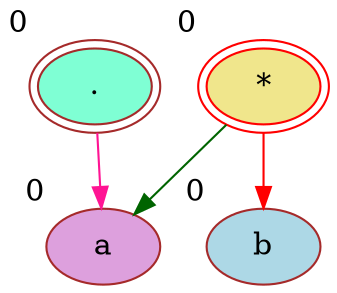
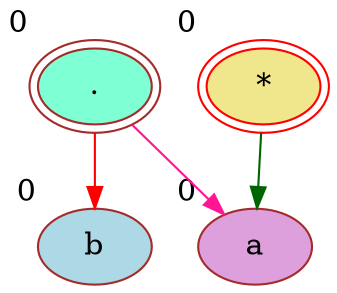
edge "* 0" -> "b 0": now ". 0" -> "b 0"
